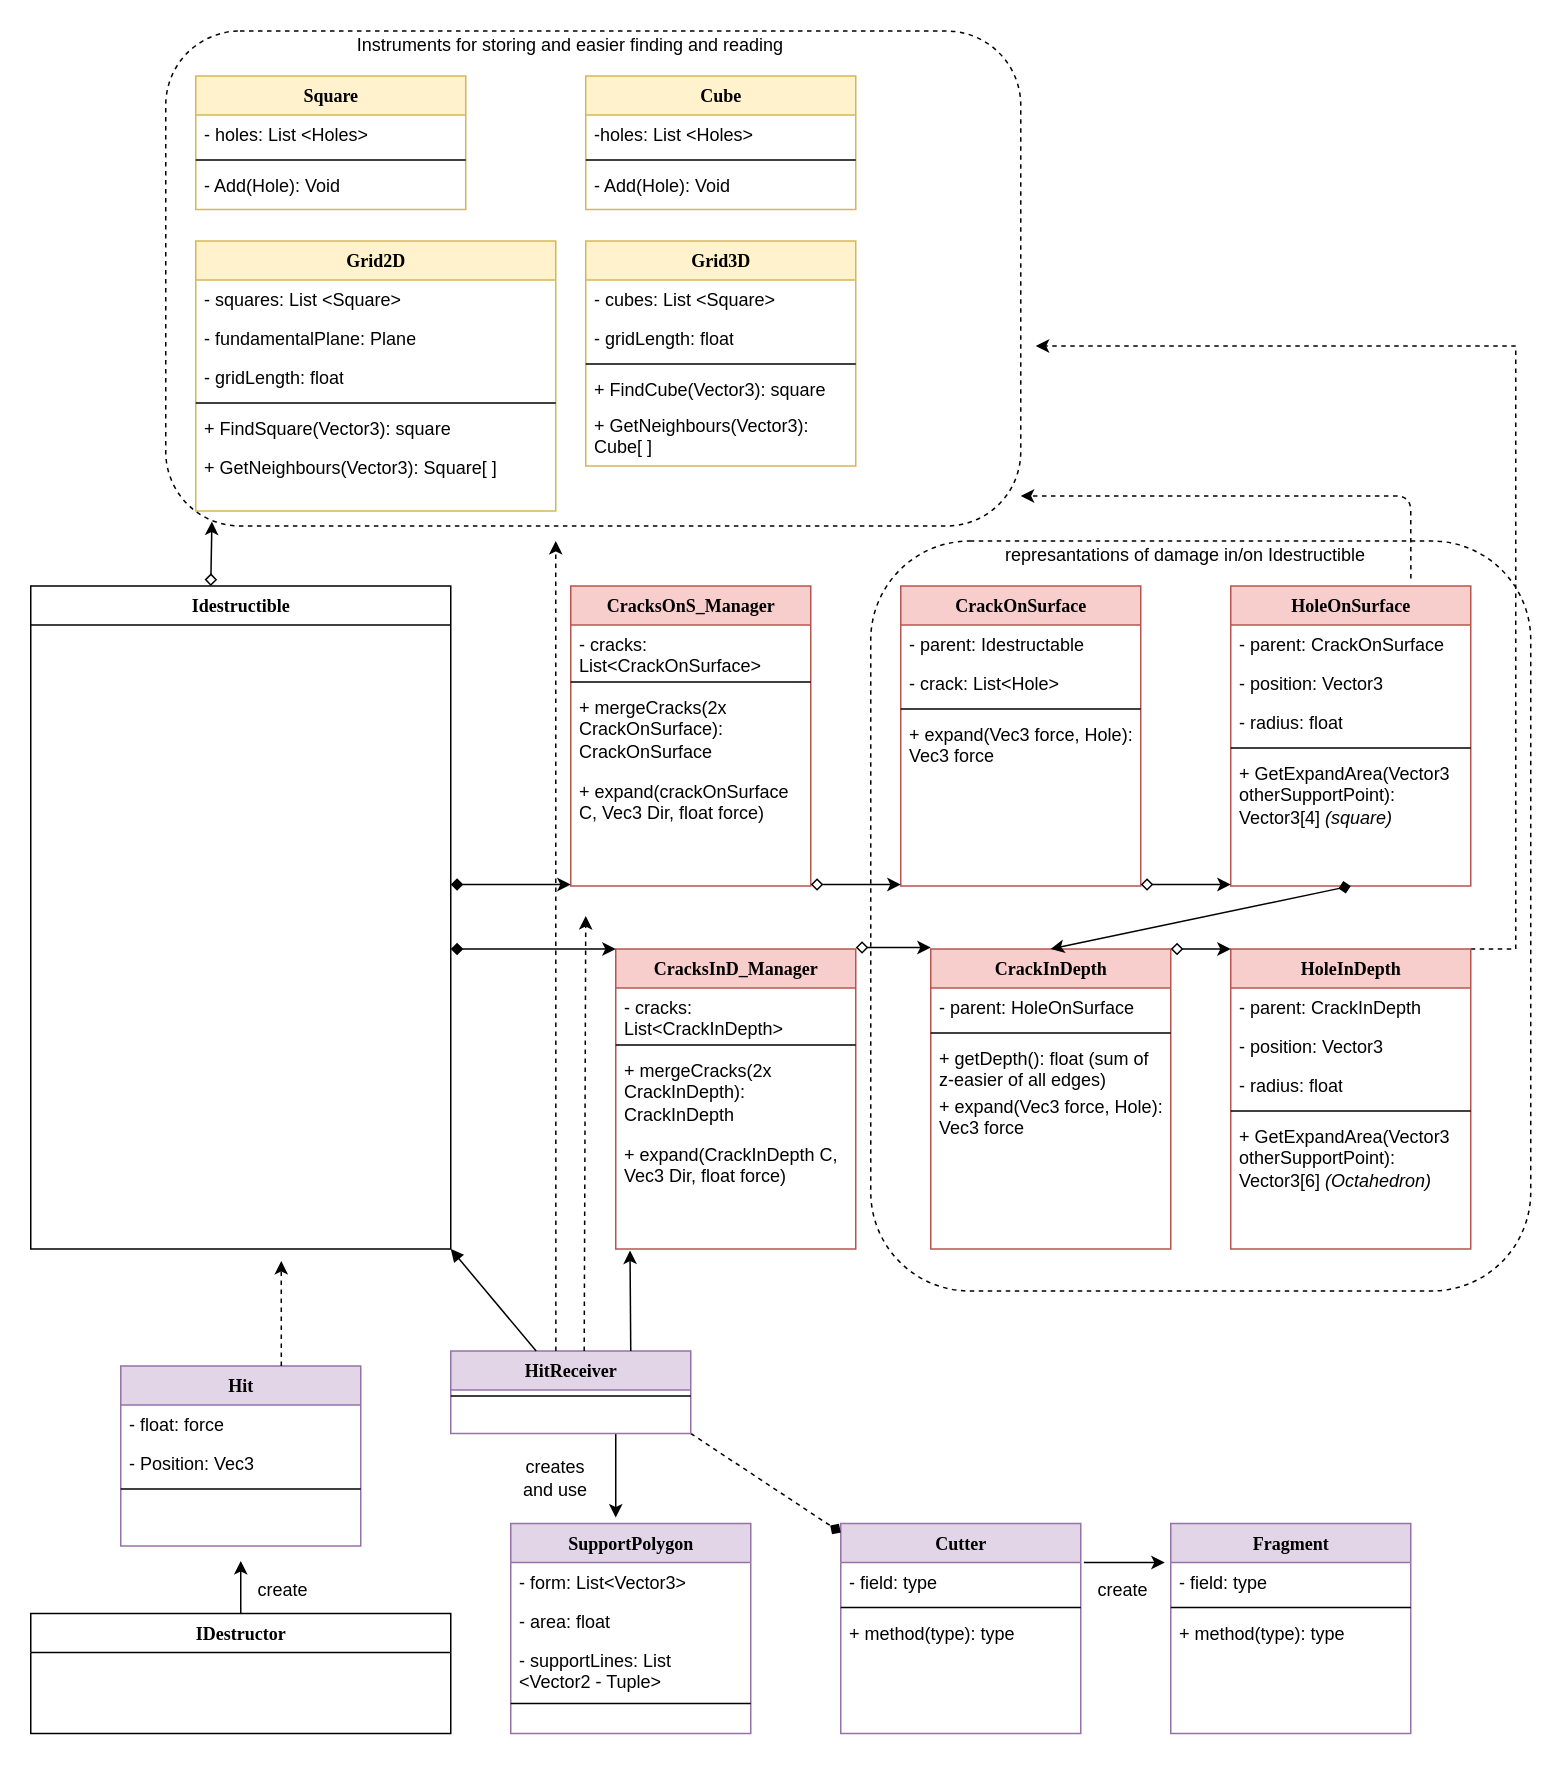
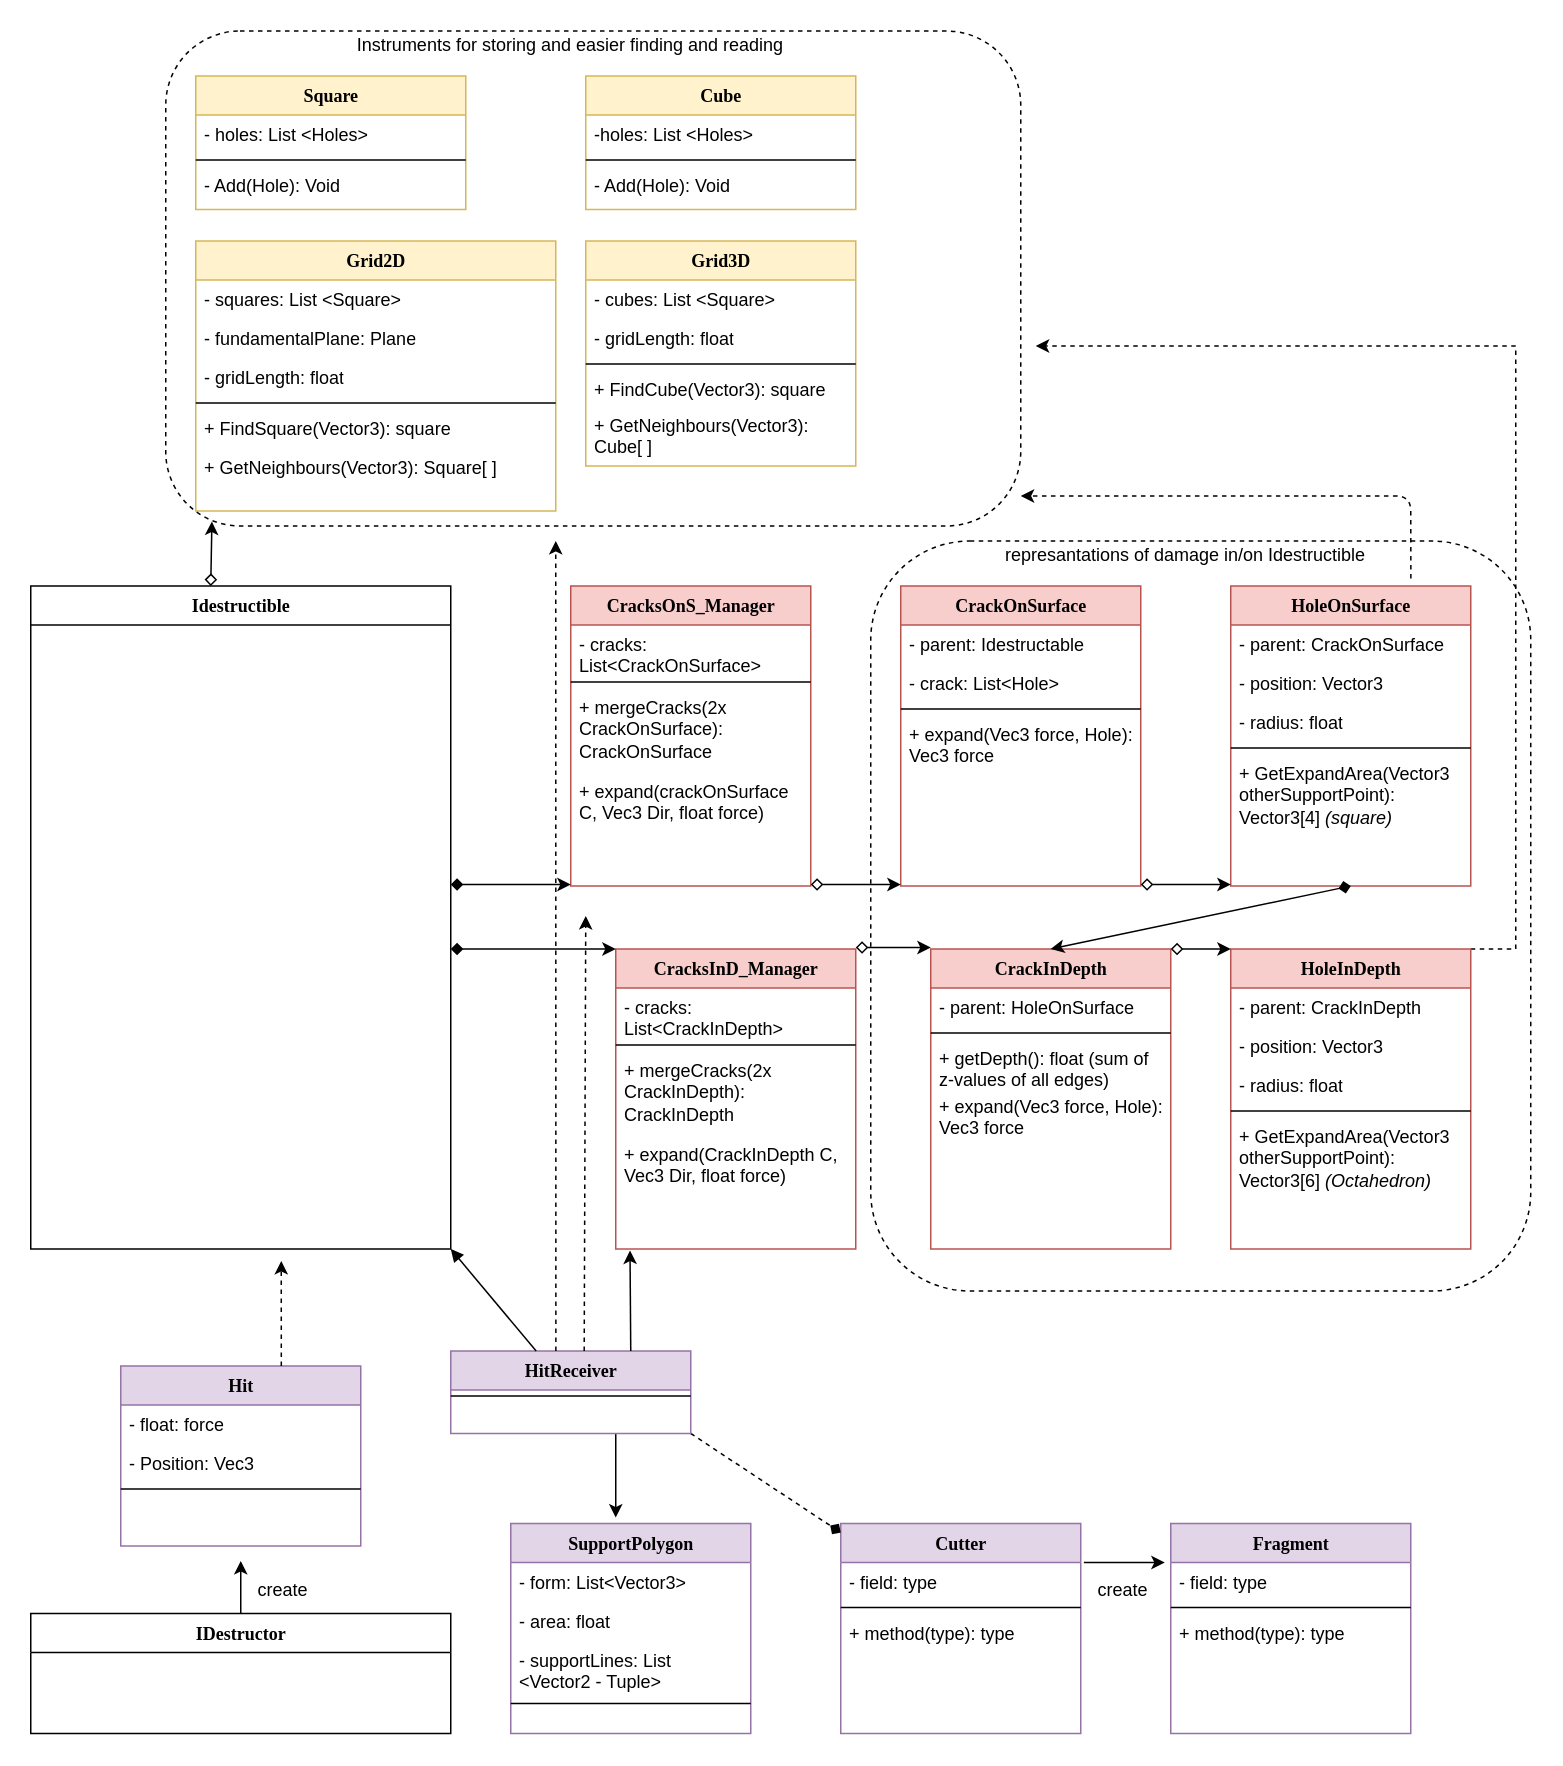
node "+ getDepth(): float (sum of z-easier of all edges)": label "+ getDepth(): float (sum of z-easier of all edges)" -> "+ getDepth(): float (sum of z-values of all edges)"
node "creates and use": removed
